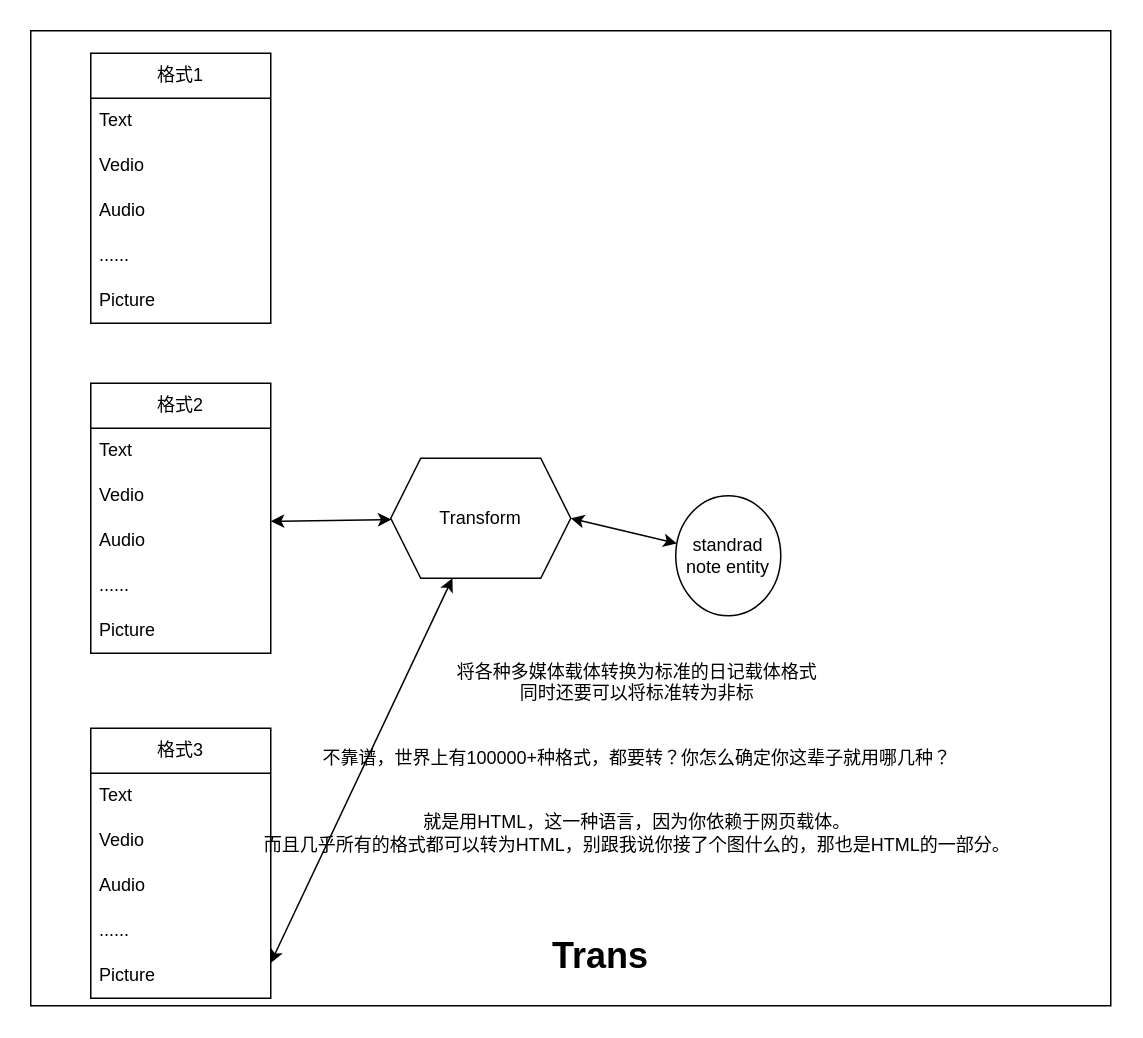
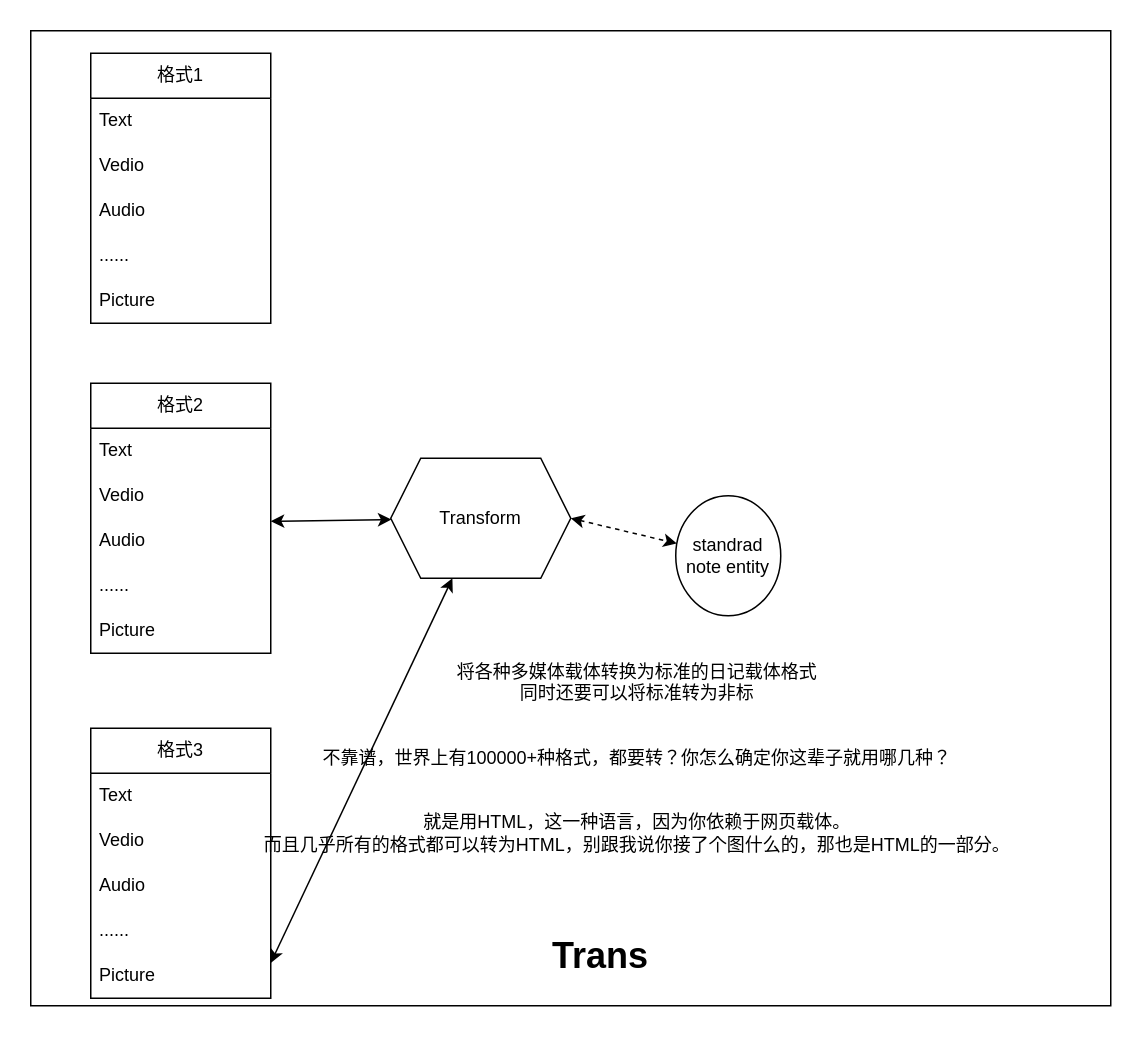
edge "Transform" -- "standrad note entity": style solid -> dashed
